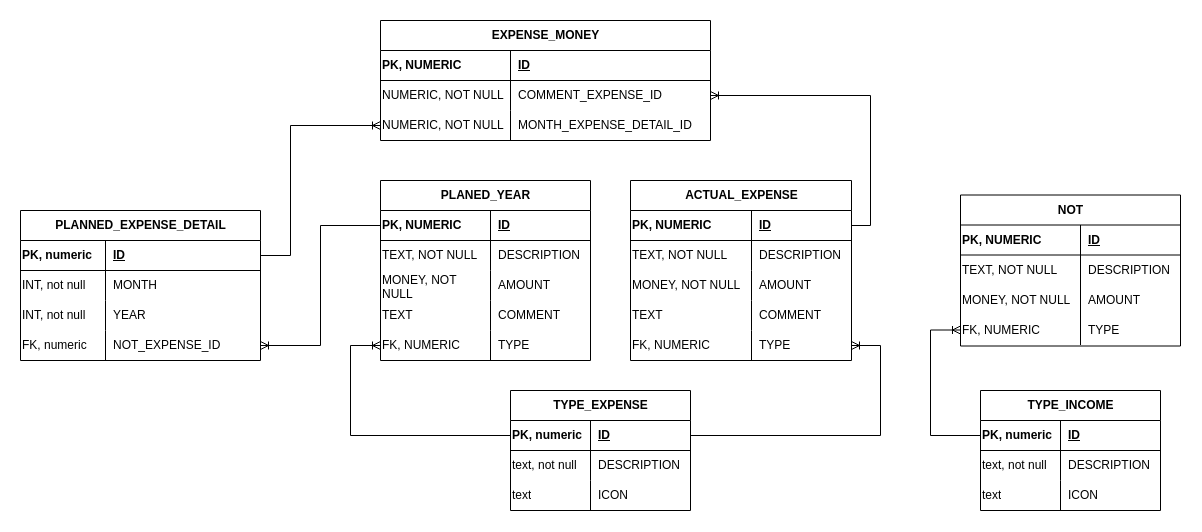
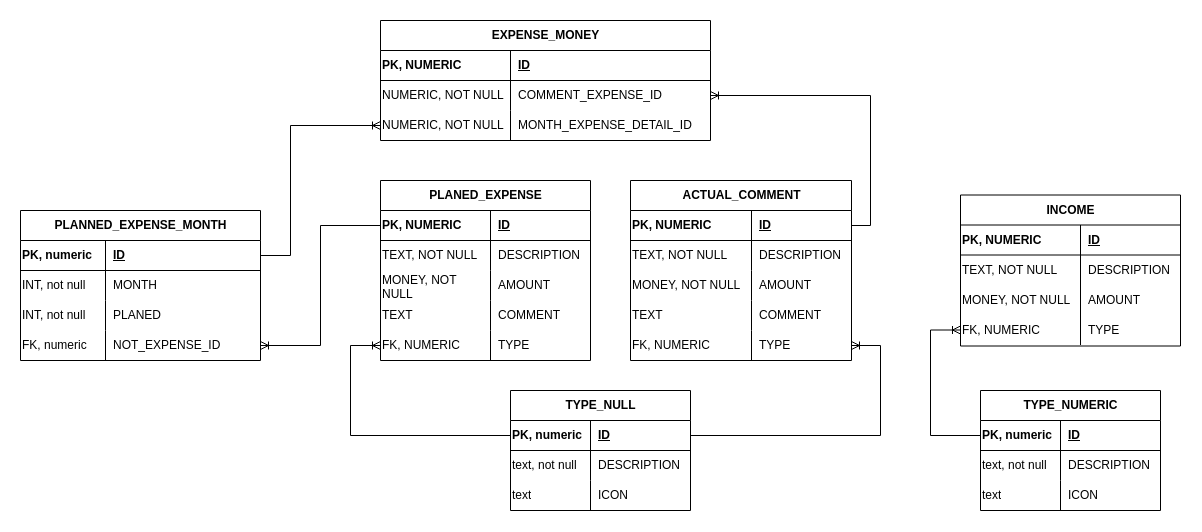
node "PLANED_YEAR": label "PLANED_YEAR" -> "PLANED_EXPENSE"
node "ACTUAL_EXPENSE": label "ACTUAL_EXPENSE" -> "ACTUAL_COMMENT"
node "NOT": label "NOT" -> "INCOME"
node "PLANNED_EXPENSE_DETAIL": label "PLANNED_EXPENSE_DETAIL" -> "PLANNED_EXPENSE_MONTH"
node "YEAR": label "YEAR" -> "PLANED"
node "TYPE_EXPENSE": label "TYPE_EXPENSE" -> "TYPE_NULL"
node "TYPE_INCOME": label "TYPE_INCOME" -> "TYPE_NUMERIC"
